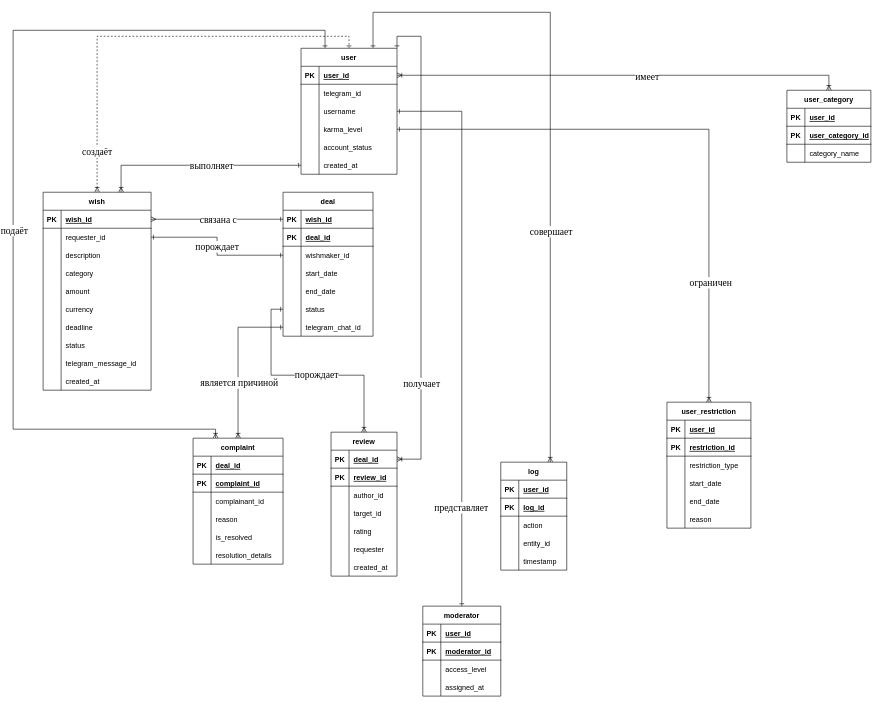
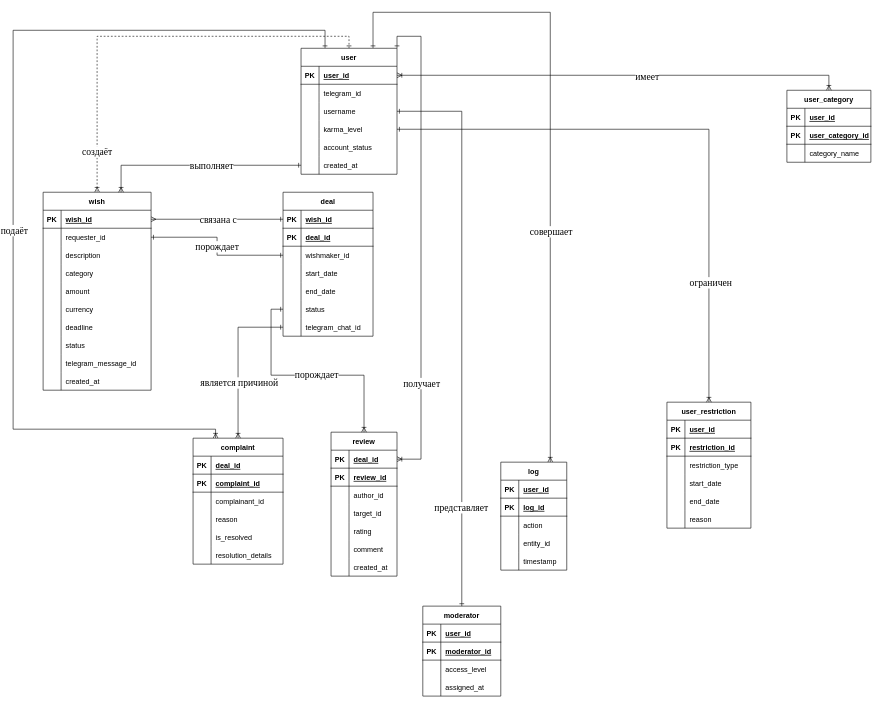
node "requester": label "requester" -> "comment"
